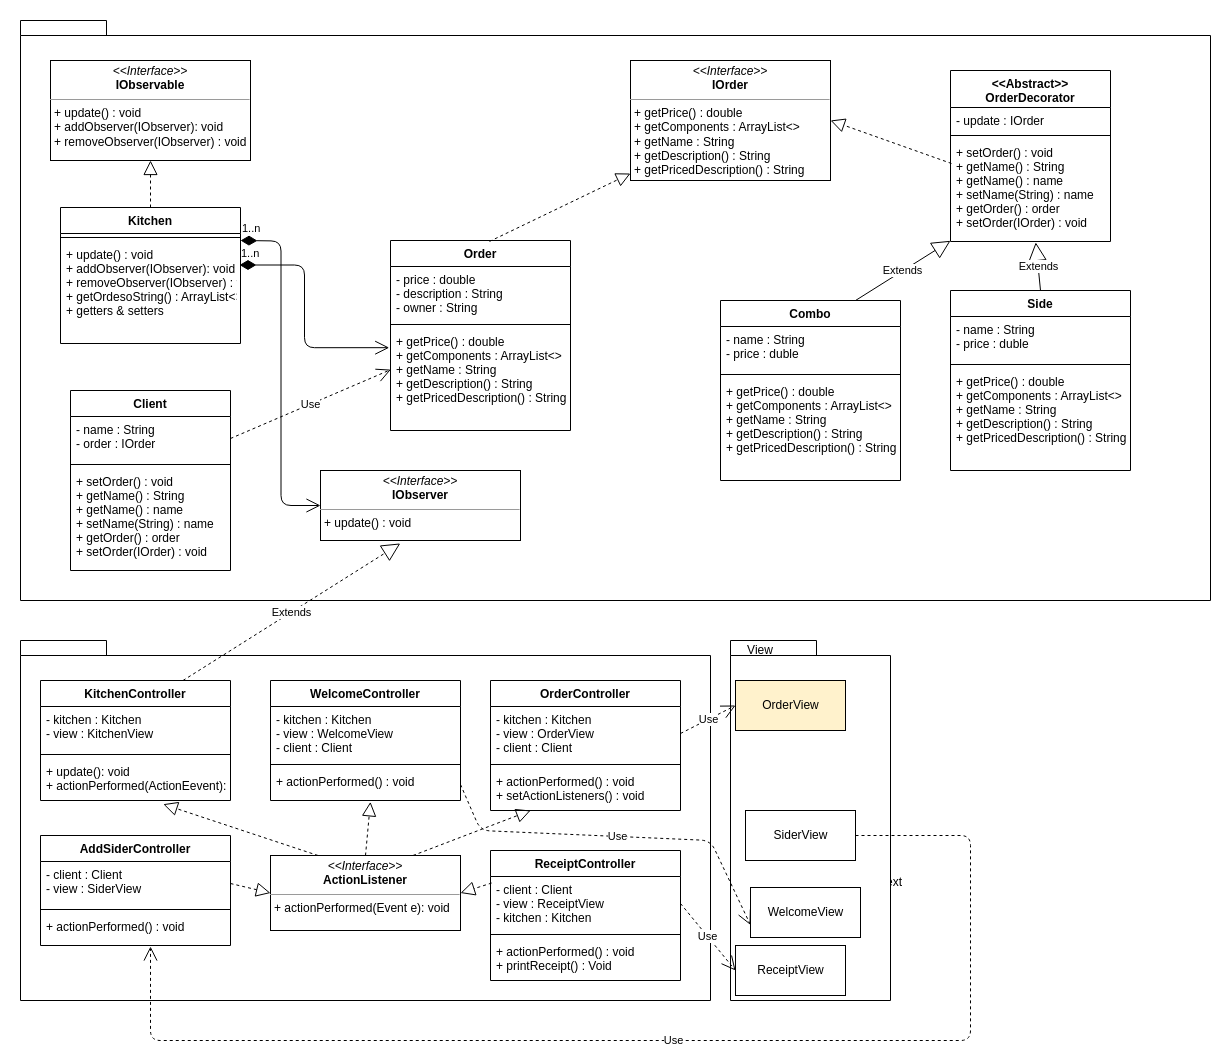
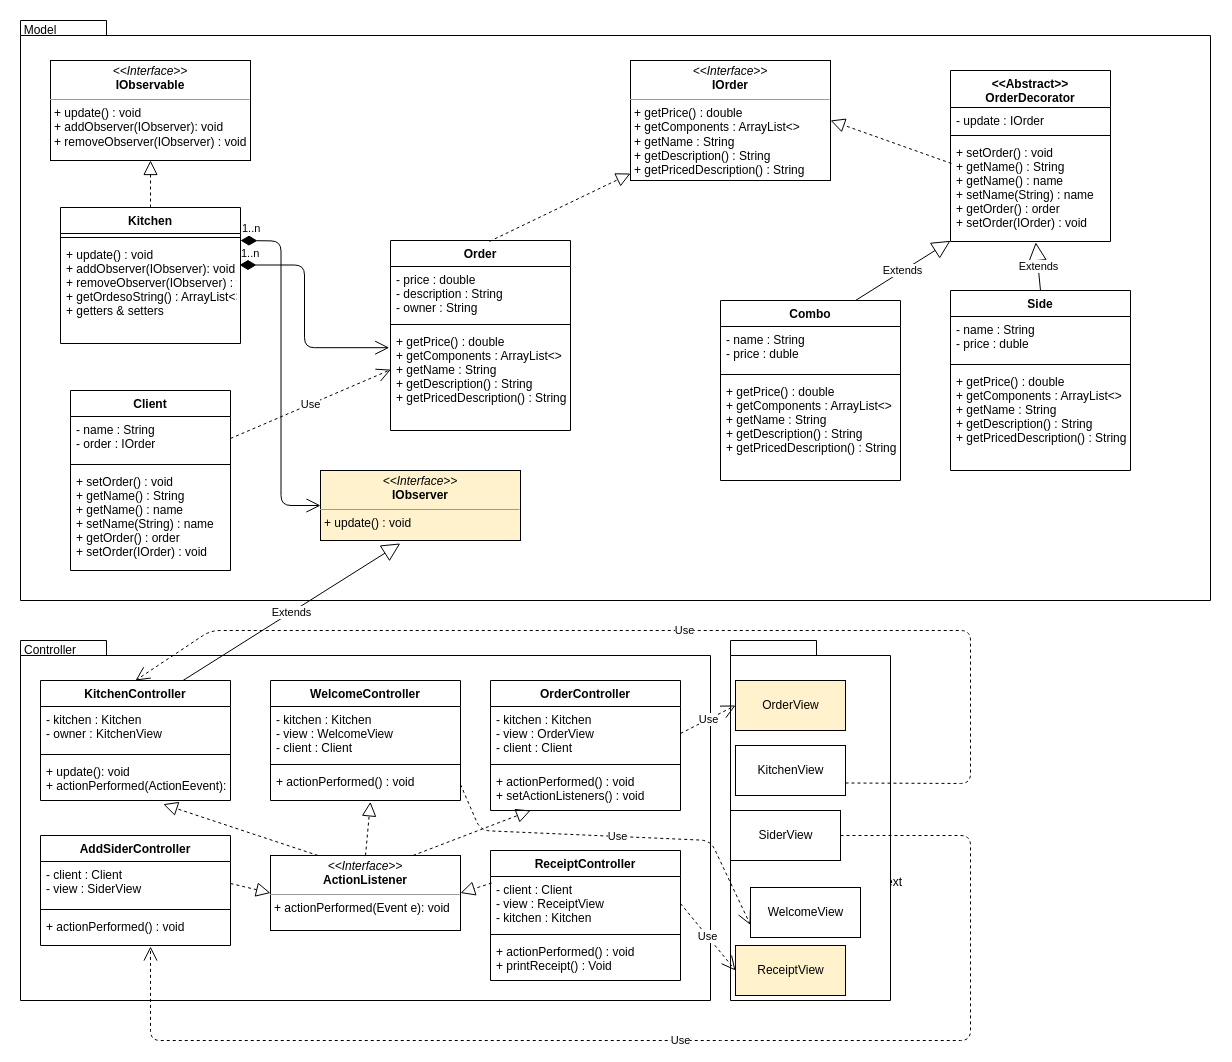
node "Model": added
node "<<Interface>> IObserver + update() : void": fillcolor #ffffff -> #fff2cc
edge "KitchenView" -> "KitchenController": added, label "Use"
edge "KitchenController" -> "<<Interface>> IObserver + update() : void": style dashed -> solid
node "Controller": added
node "View": removed
node "- kitchen : Kitchen - view : KitchenView": label "- kitchen : Kitchen - view : KitchenView" -> "- kitchen : Kitchen - owner : KitchenView"
node "KitchenView": added
node "SiderView": moved (801, 836) -> (786, 836)
node "ReceiptView": fillcolor #ffffff -> #fff2cc
